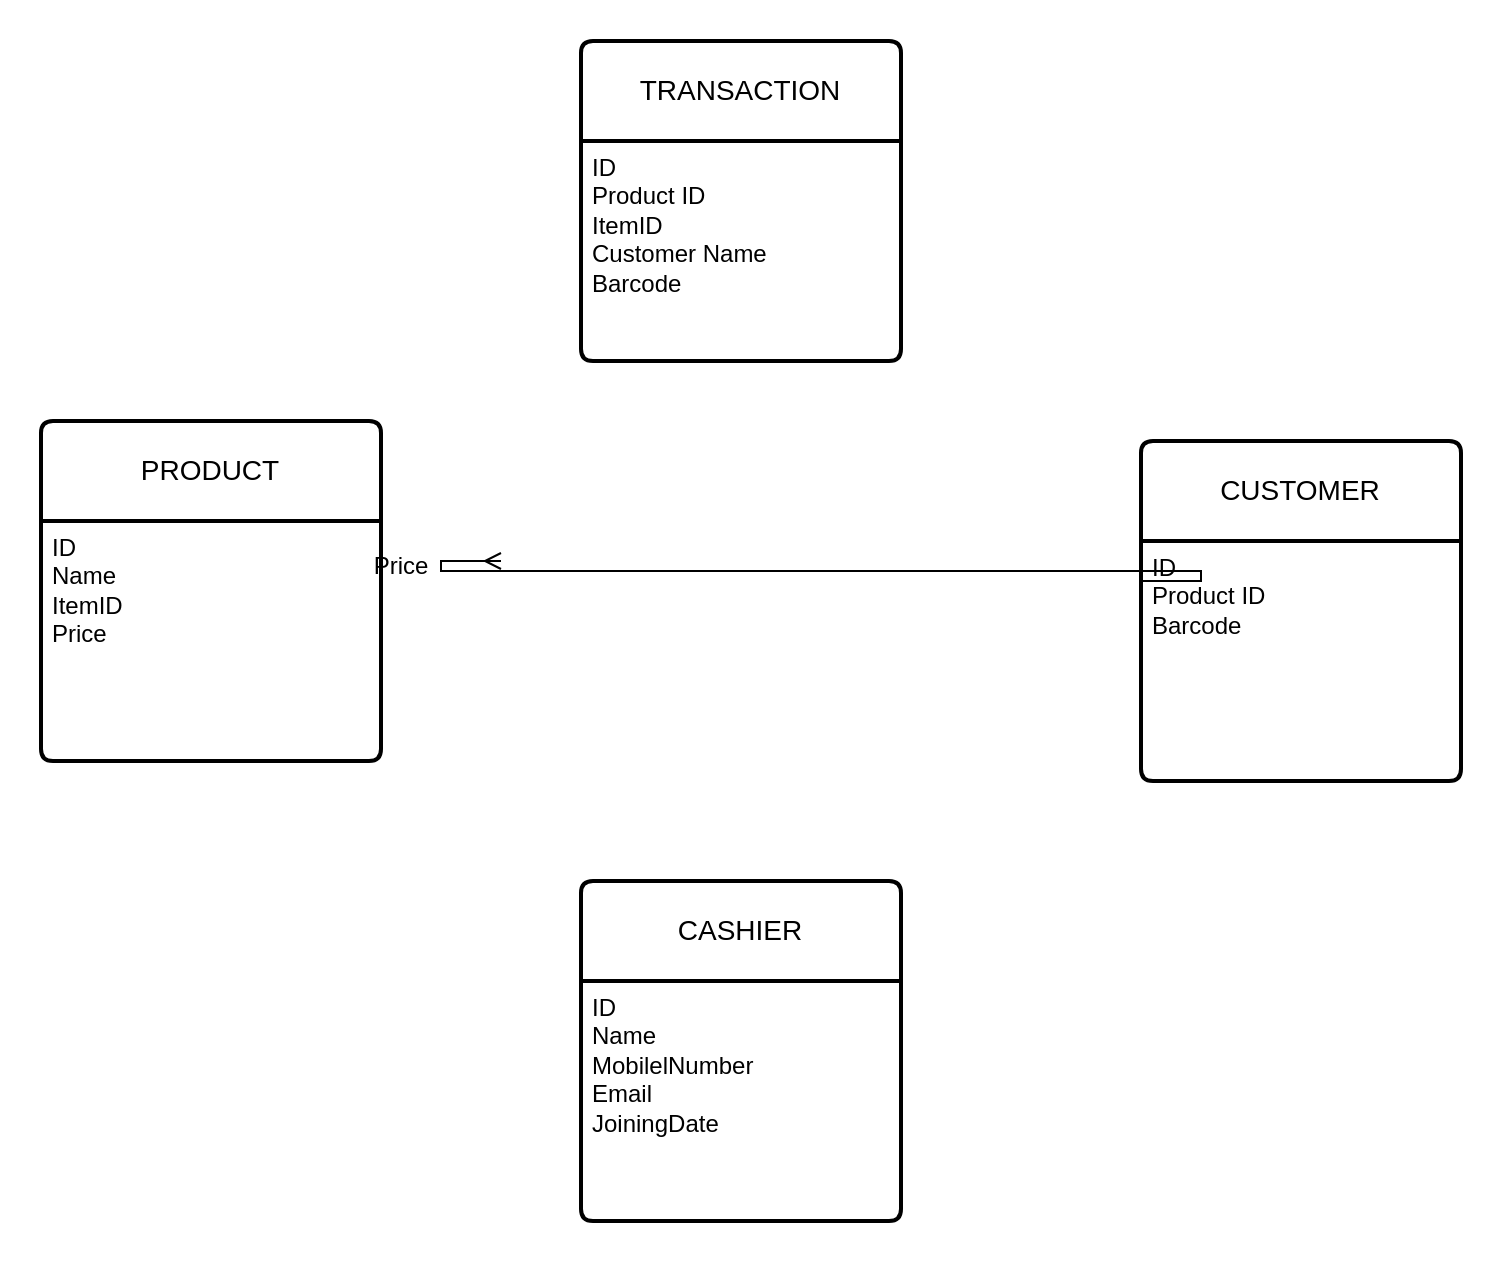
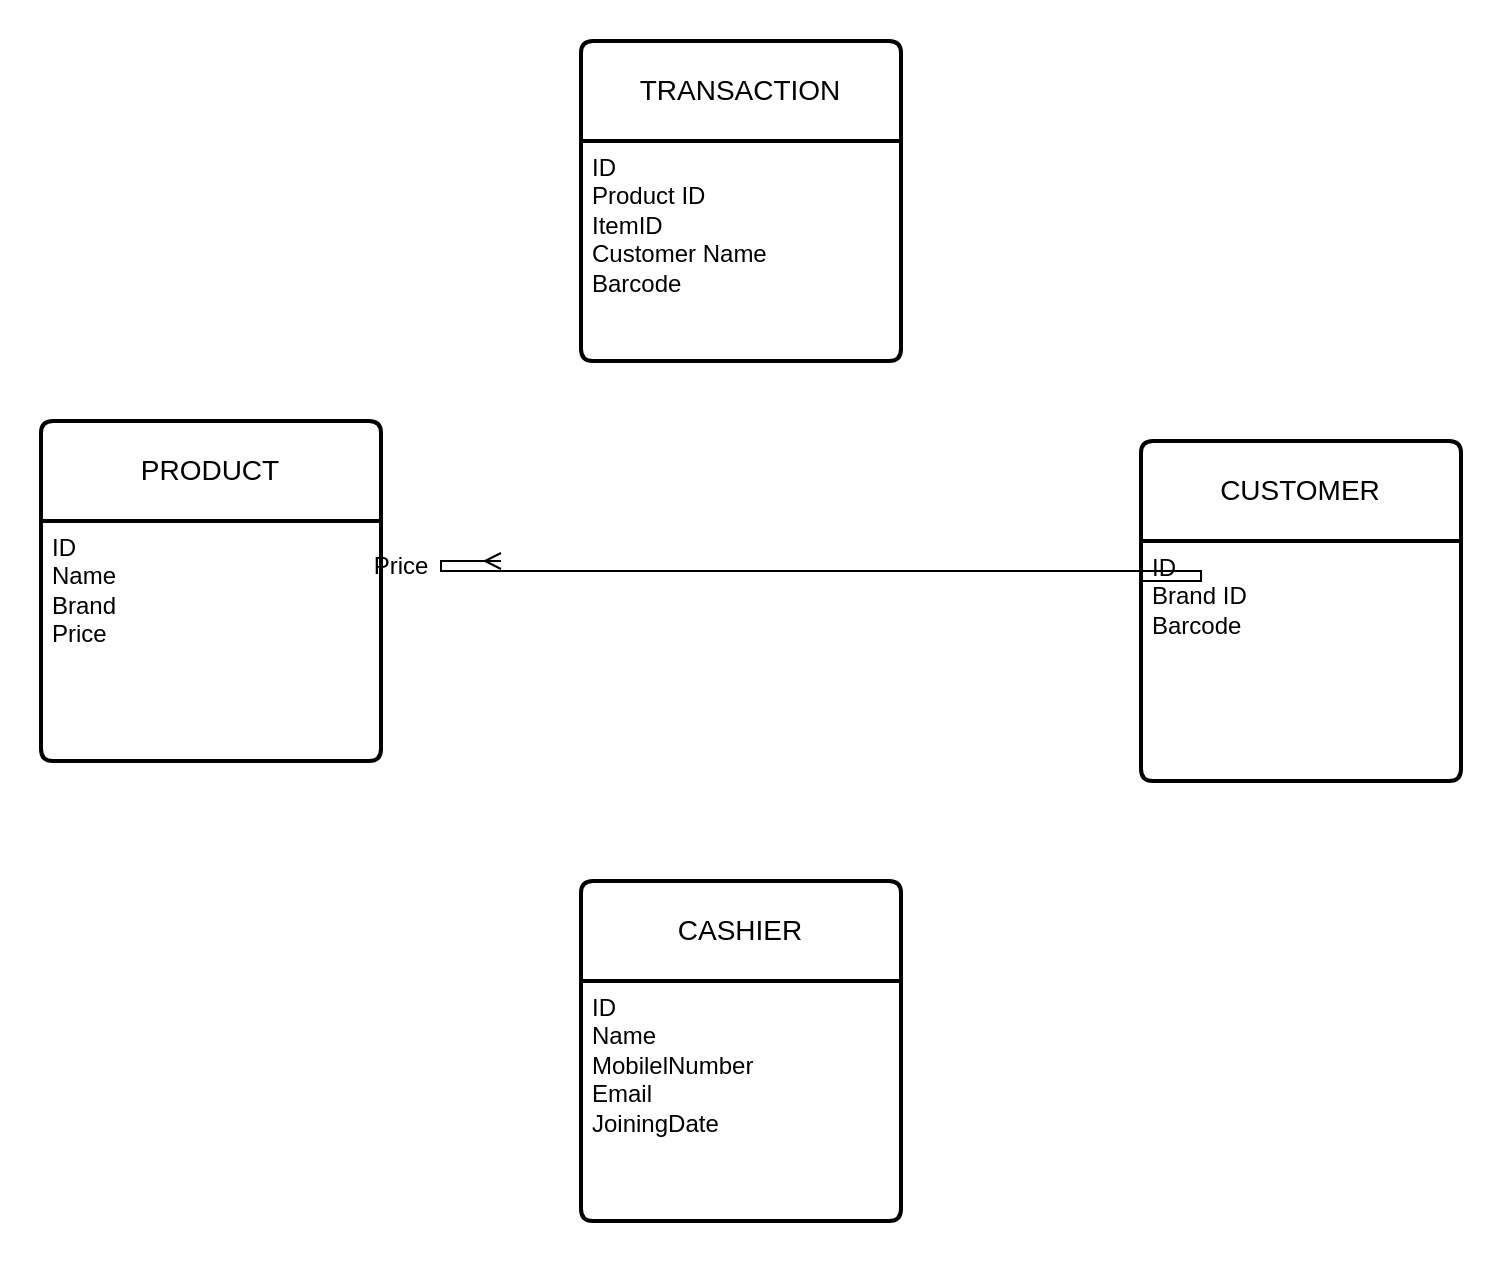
node "ID Name ItemID Price": label "ID Name ItemID Price" -> "ID Name Brand Price"
node "ID Product ID Barcode": label "ID Product ID Barcode" -> "ID Brand ID Barcode"
